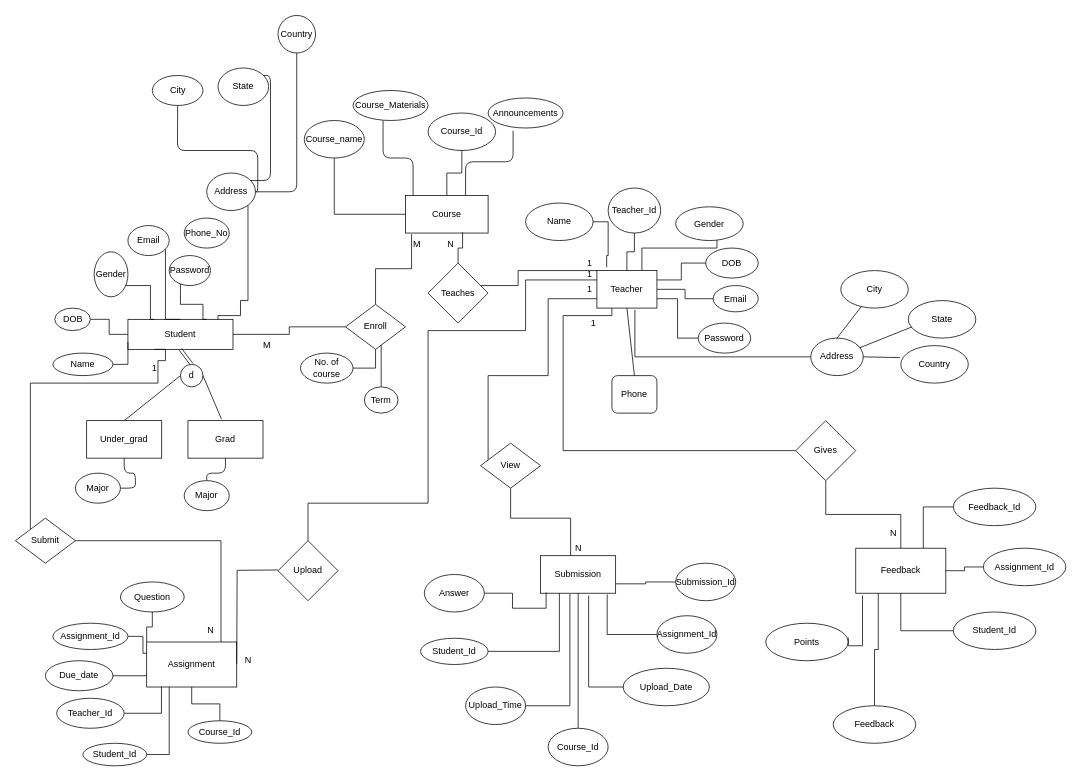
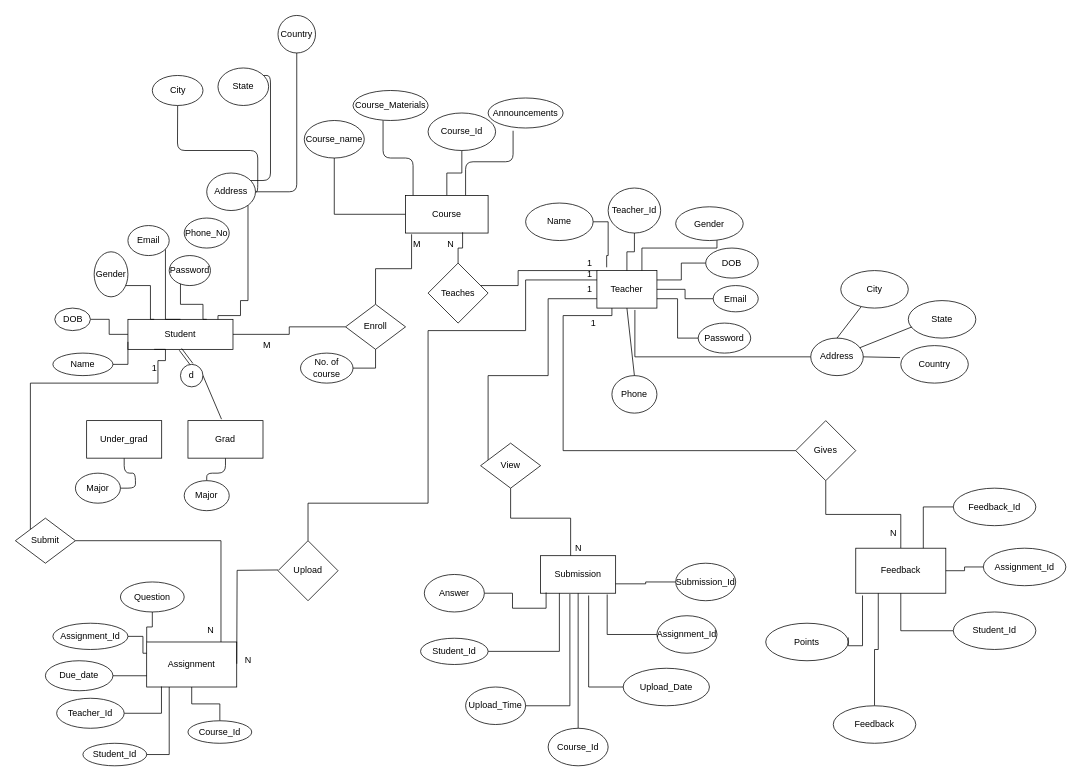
edge "Enroll" -- "Term": removed
node "Phone": shape rounded rectangle -> ellipse
edge "d" -- "Under_grad": removed
node "Term": removed
